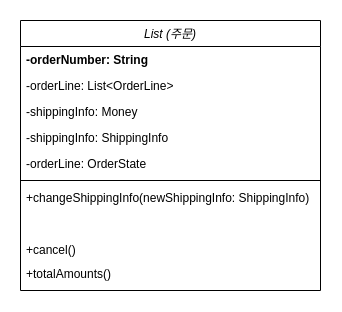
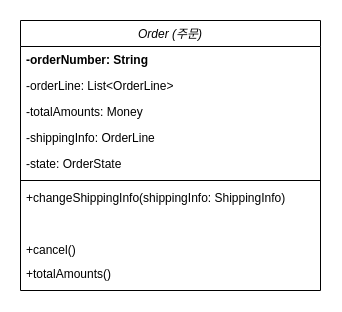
node "List (주문)": label "List (주문)" -> "Order (주문)"
node "-shippingInfo: Money": label "-shippingInfo: Money" -> "-totalAmounts: Money"
node "-shippingInfo: ShippingInfo": label "-shippingInfo: ShippingInfo" -> "-shippingInfo: OrderLine"
node "-orderLine: OrderState": label "-orderLine: OrderState" -> "-state: OrderState"
node "+changeShippingInfo(newShippingInfo: ShippingInfo)": label "+changeShippingInfo(newShippingInfo: ShippingInfo)" -> "+changeShippingInfo(shippingInfo: ShippingInfo)"
